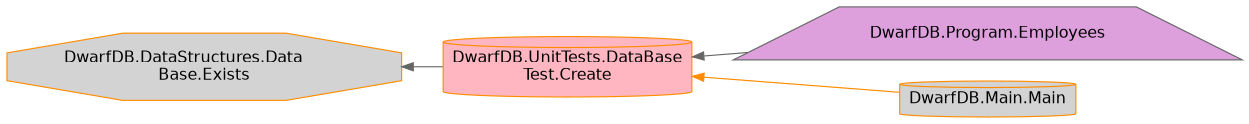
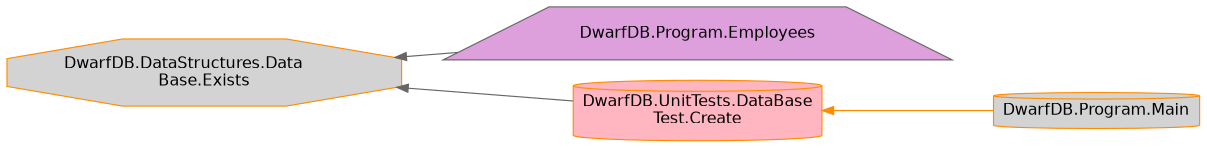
edge "DwarfDB.Program.Employees" -> "DwarfDB.UnitTests.DataBase Test.Create": now "DwarfDB.Program.Employees" -> "DwarfDB.DataStructures.Data Base.Exists"
node "DwarfDB.Main.Main": label "DwarfDB.Main.Main" -> "DwarfDB.Program.Main"
